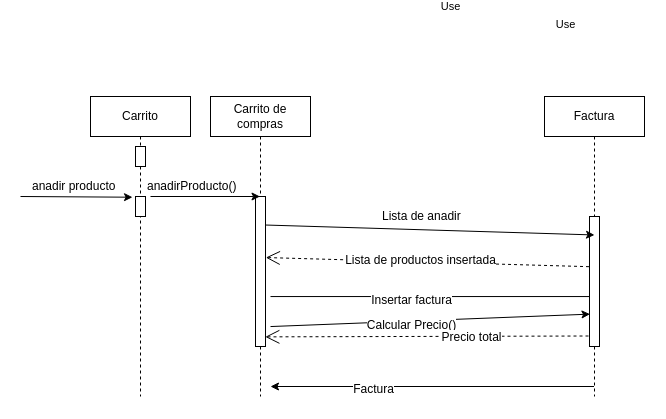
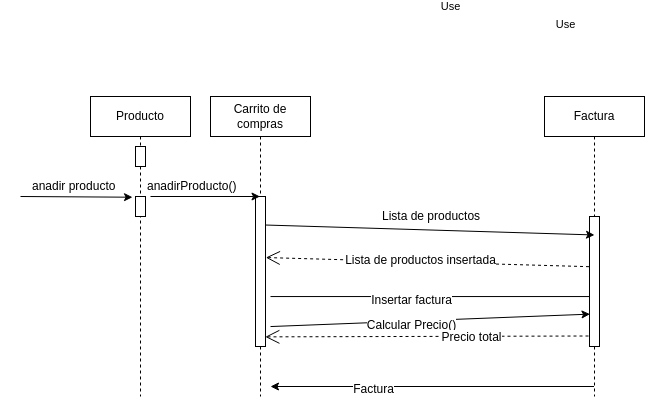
node "Carrito": label "Carrito" -> "Producto"
node "Lista de anadir": label "Lista de anadir" -> "Lista de productos"
